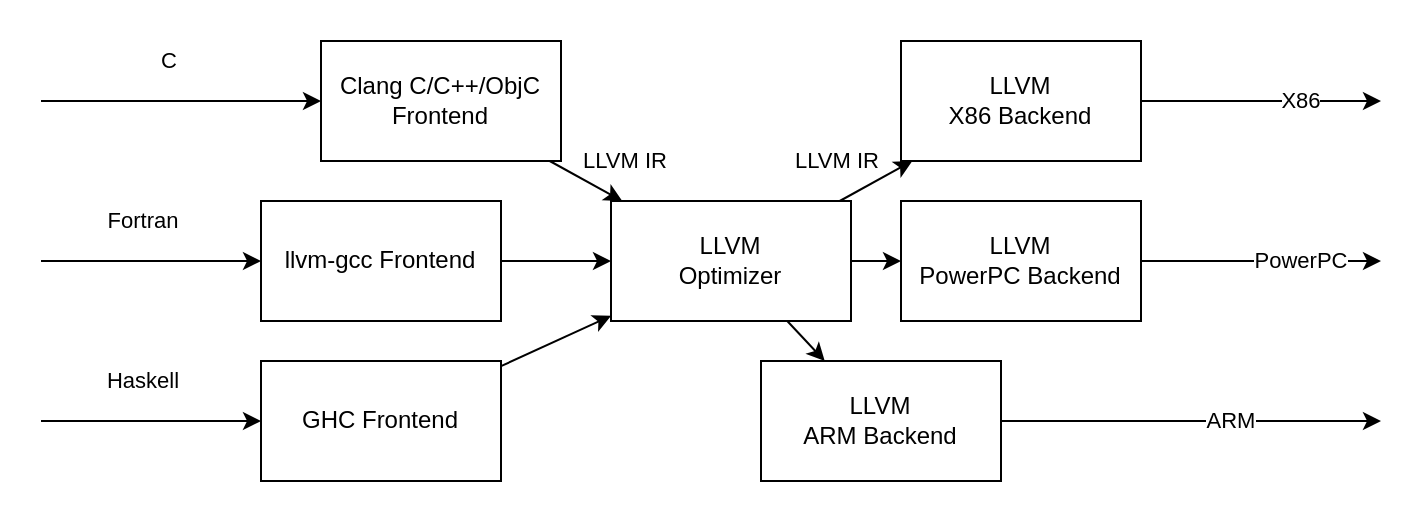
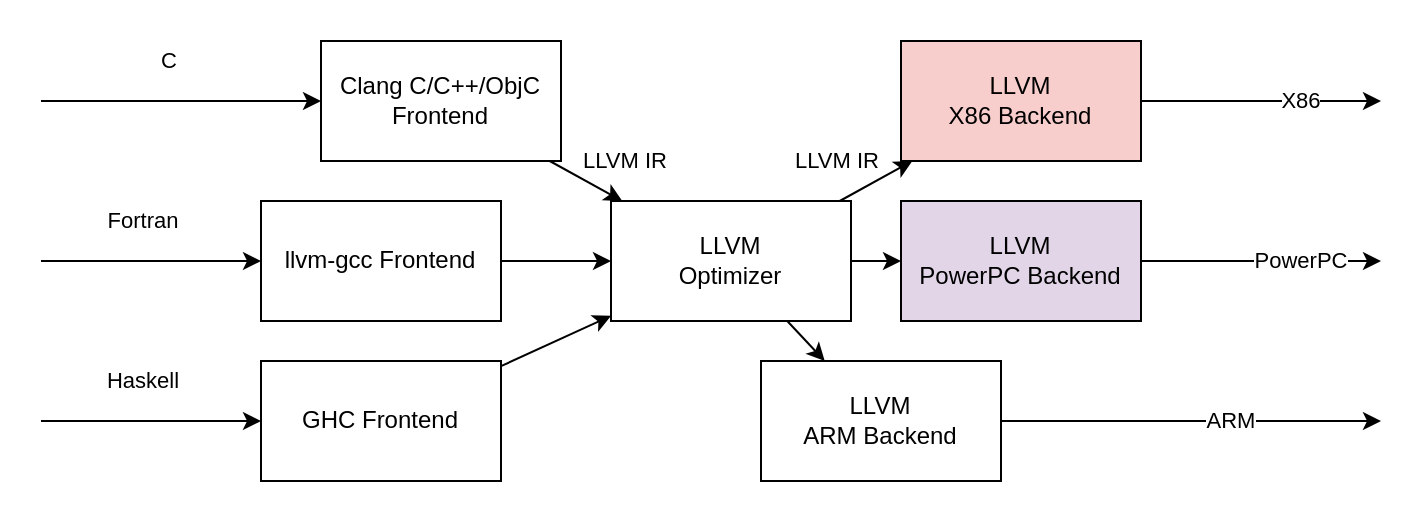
node "LLVM X86 Backend": fillcolor #ffffff -> #f8cecc
node "LLVM PowerPC Backend": fillcolor #ffffff -> #e1d5e7
